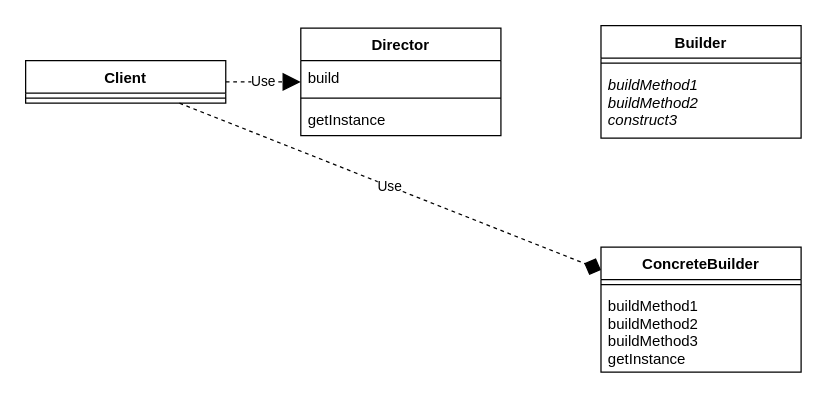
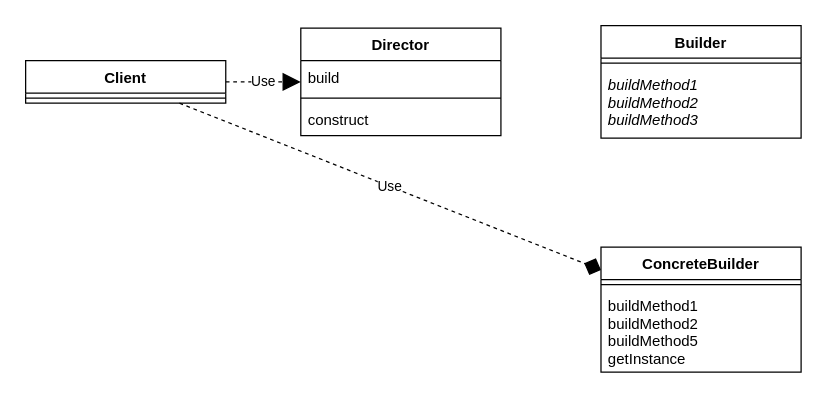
node "buildMethod1 buildMethod2 construct3": label "buildMethod1 buildMethod2 construct3" -> "buildMethod1 buildMethod2 buildMethod3"
node "getInstance": label "getInstance" -> "construct"
node "buildMethod1 buildMethod2 buildMethod3 getInstance": label "buildMethod1 buildMethod2 buildMethod3 getInstance" -> "buildMethod1 buildMethod2 buildMethod5 getInstance"
